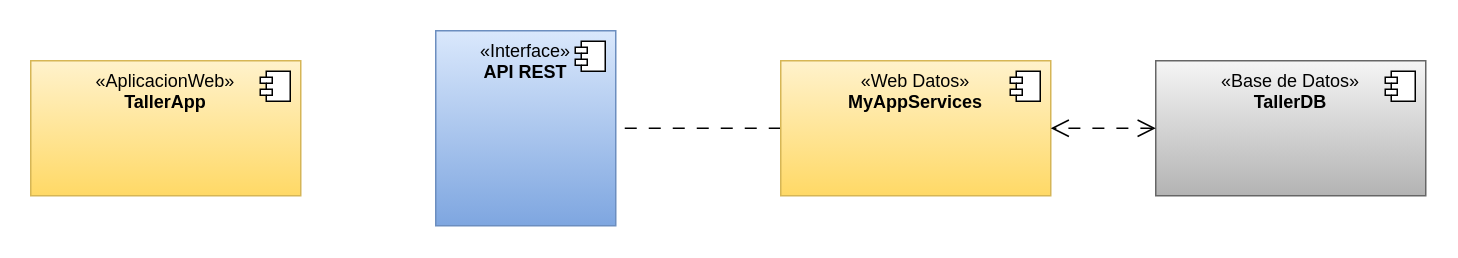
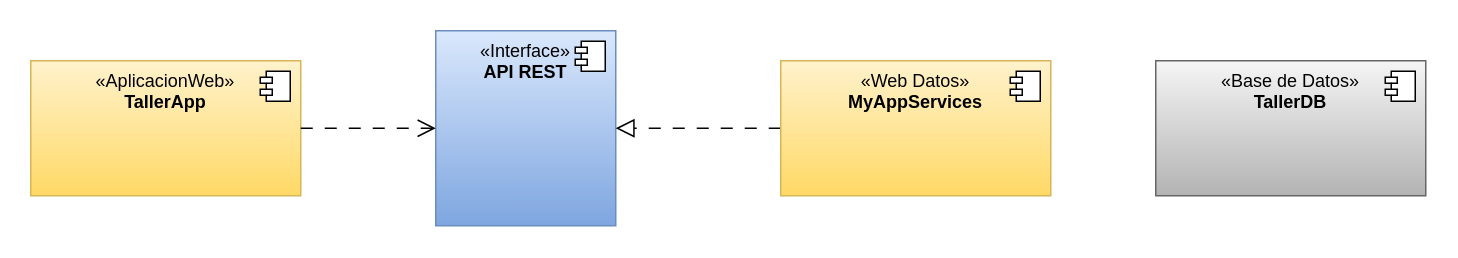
edge "«AplicacionWeb» TallerApp" -> "«Interface» API REST": added
edge "«Interface» API REST" -- "«Web Datos» MyAppServices": arrowhead none -> block
edge "«Web Datos» MyAppServices" -- "«Base de Datos» TallerDB": removed
